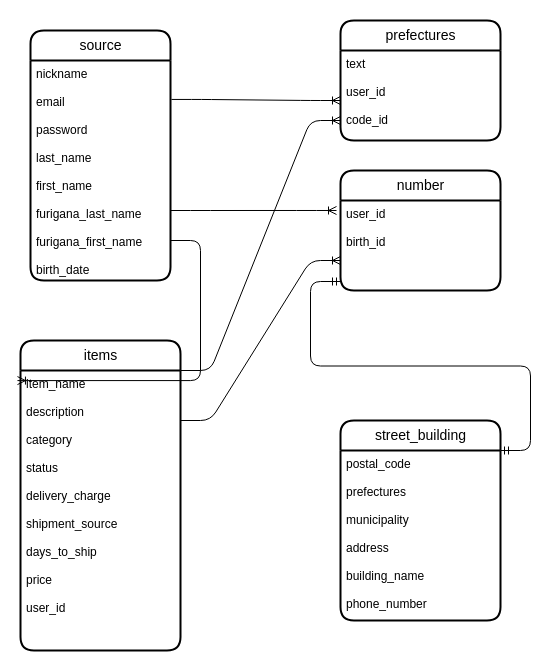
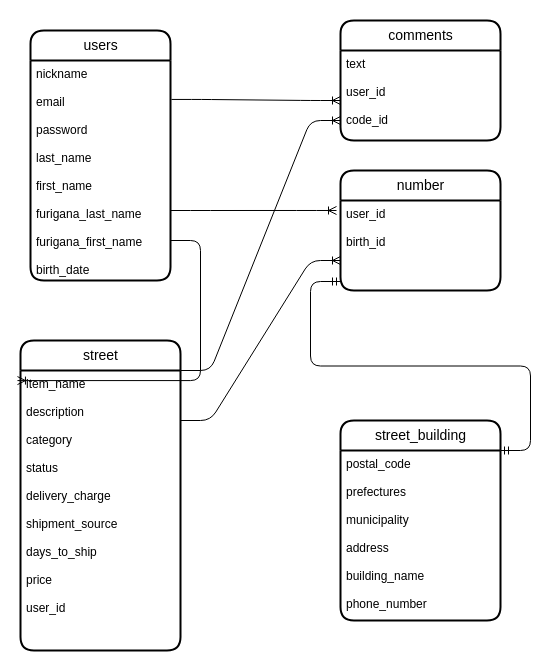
node "prefectures": label "prefectures" -> "comments"
node "source": label "source" -> "users"
node "items": label "items" -> "street"
